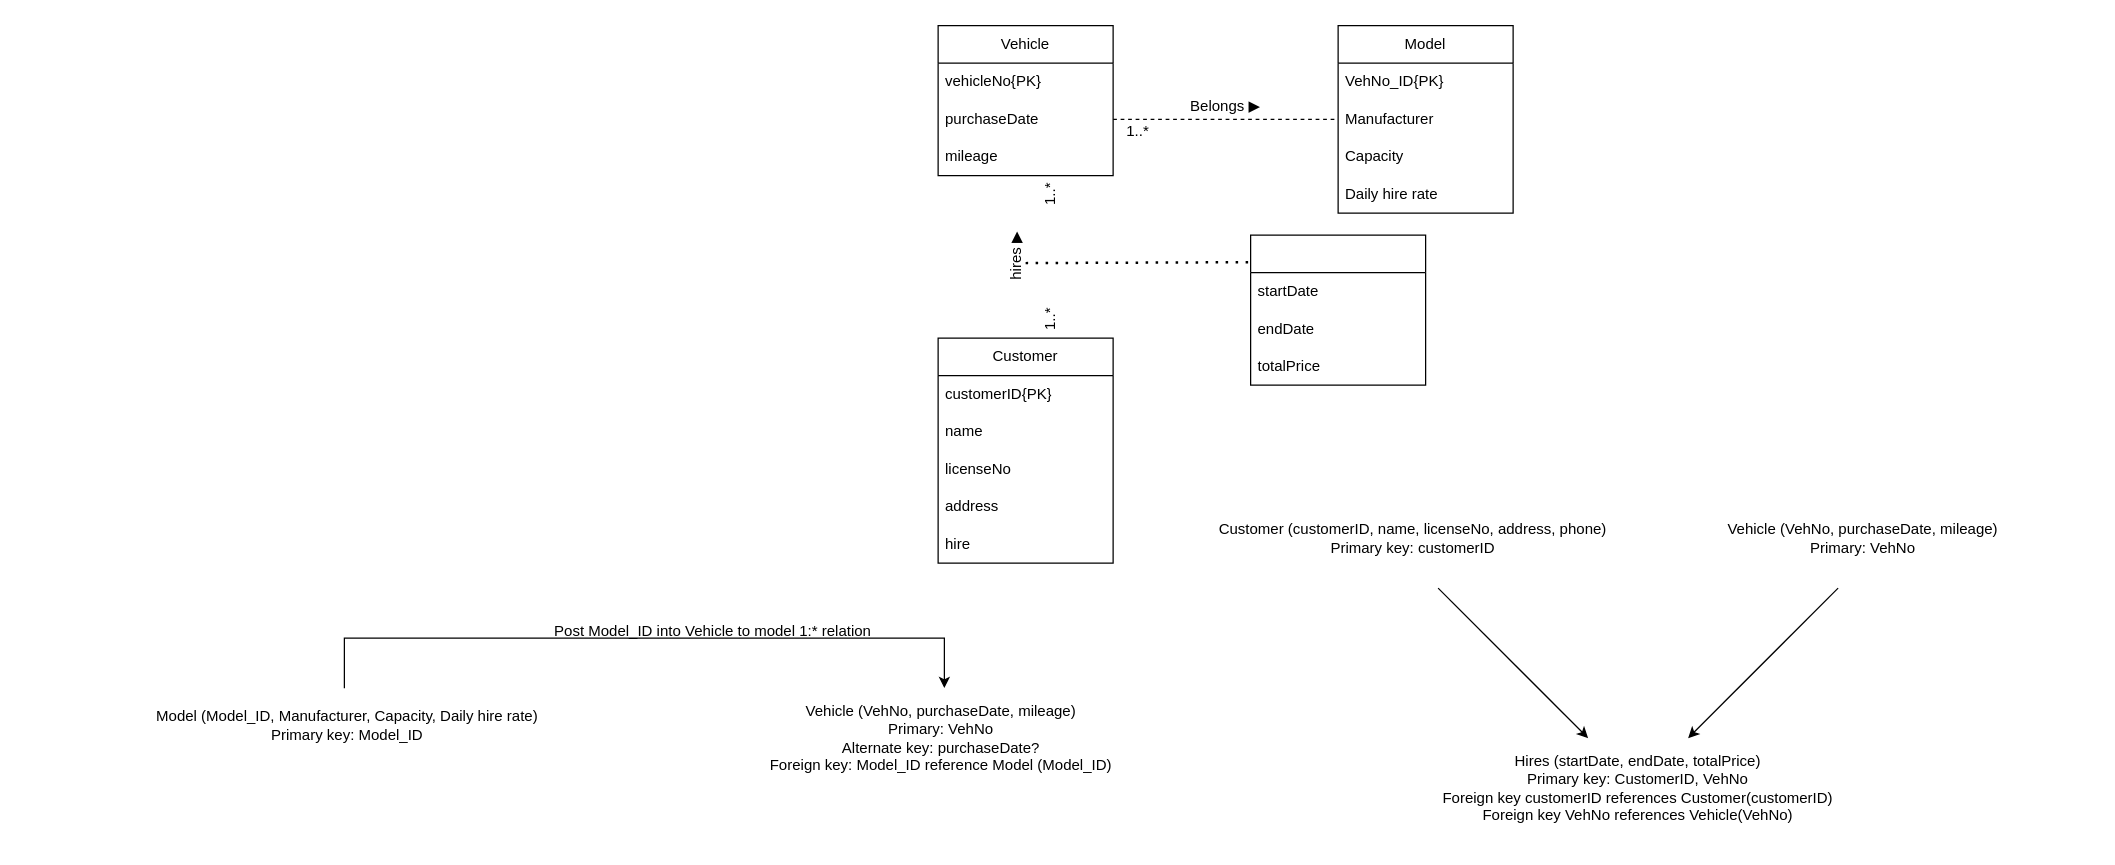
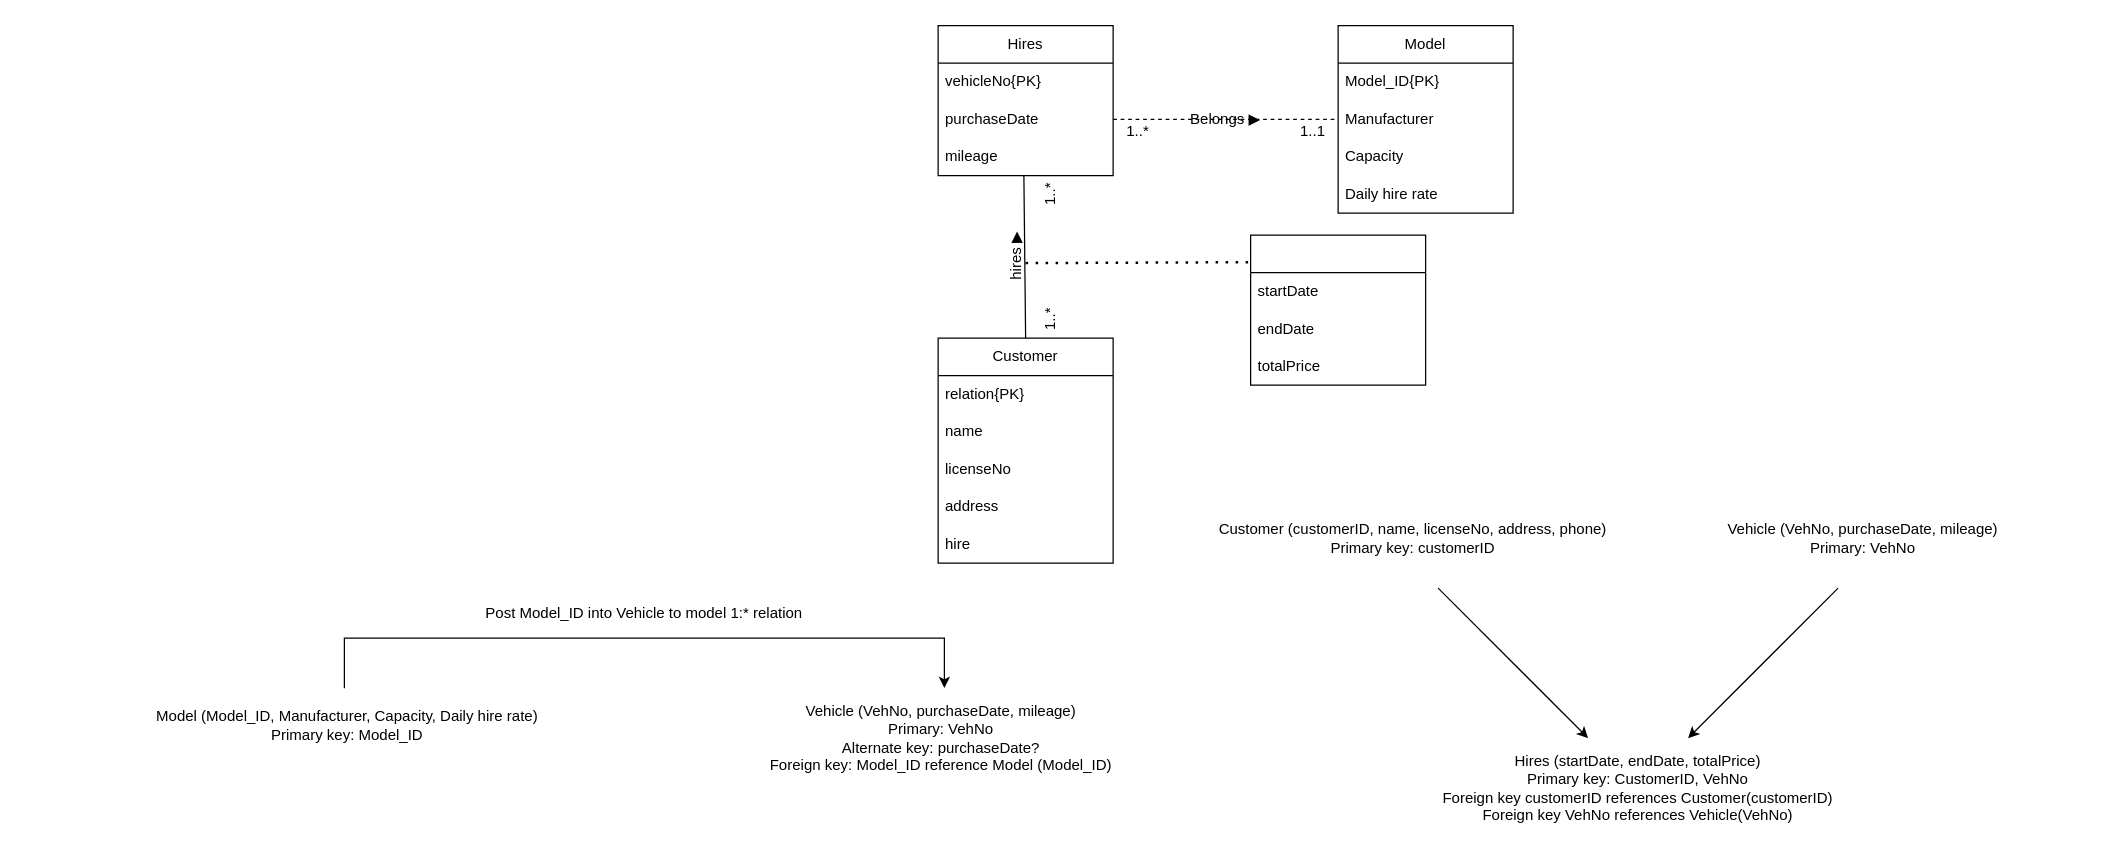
node "Vehicle": label "Vehicle" -> "Hires"
node "VehNo_ID{PK}": label "VehNo_ID{PK}" -> "Model_ID{PK}"
node "Belongs ▶": moved (1226, 107) -> (1226, 119)
node "1..1": added
edge "mileage" -- "Customer": added
node "customerID{PK}": label "customerID{PK}" -> "relation{PK}"
node "Post Model_ID into Vehicle to model 1:* relation": moved (713, 632) -> (644, 613)
